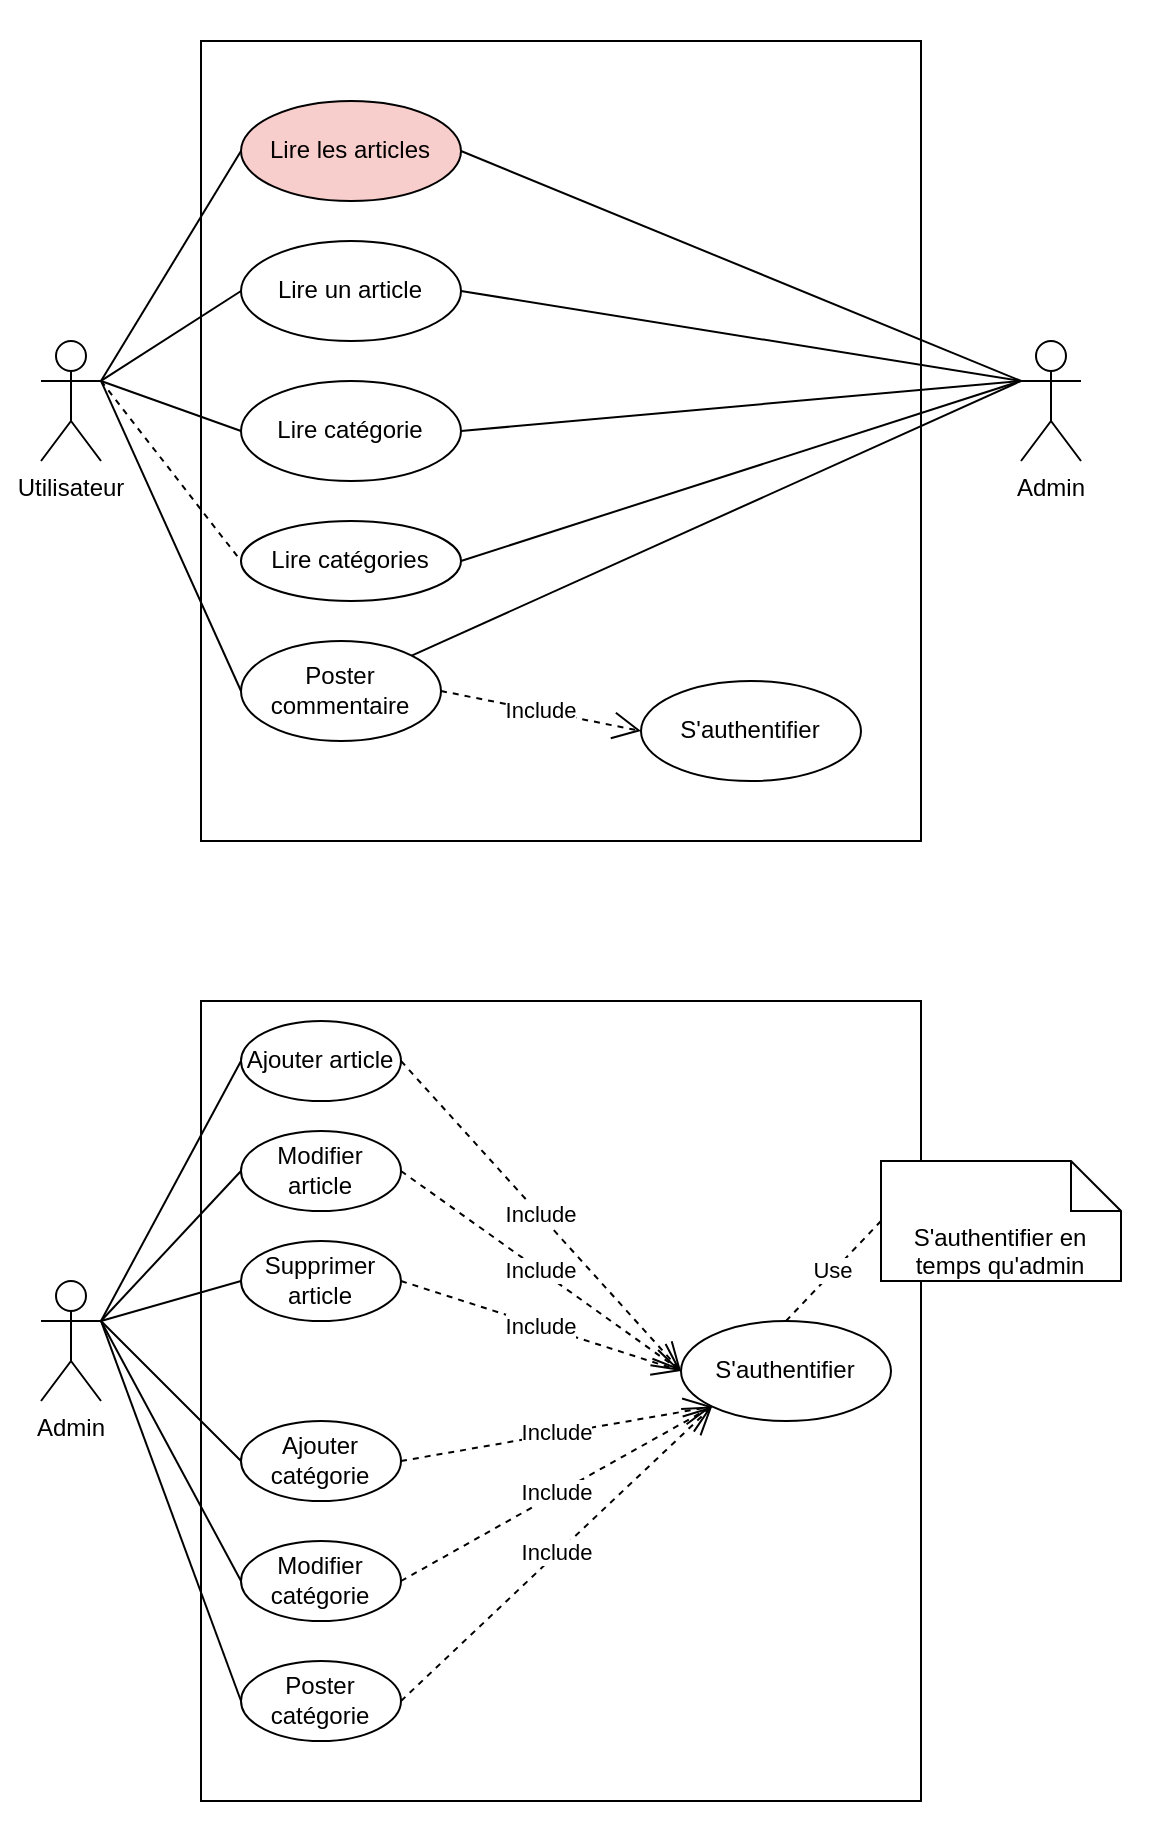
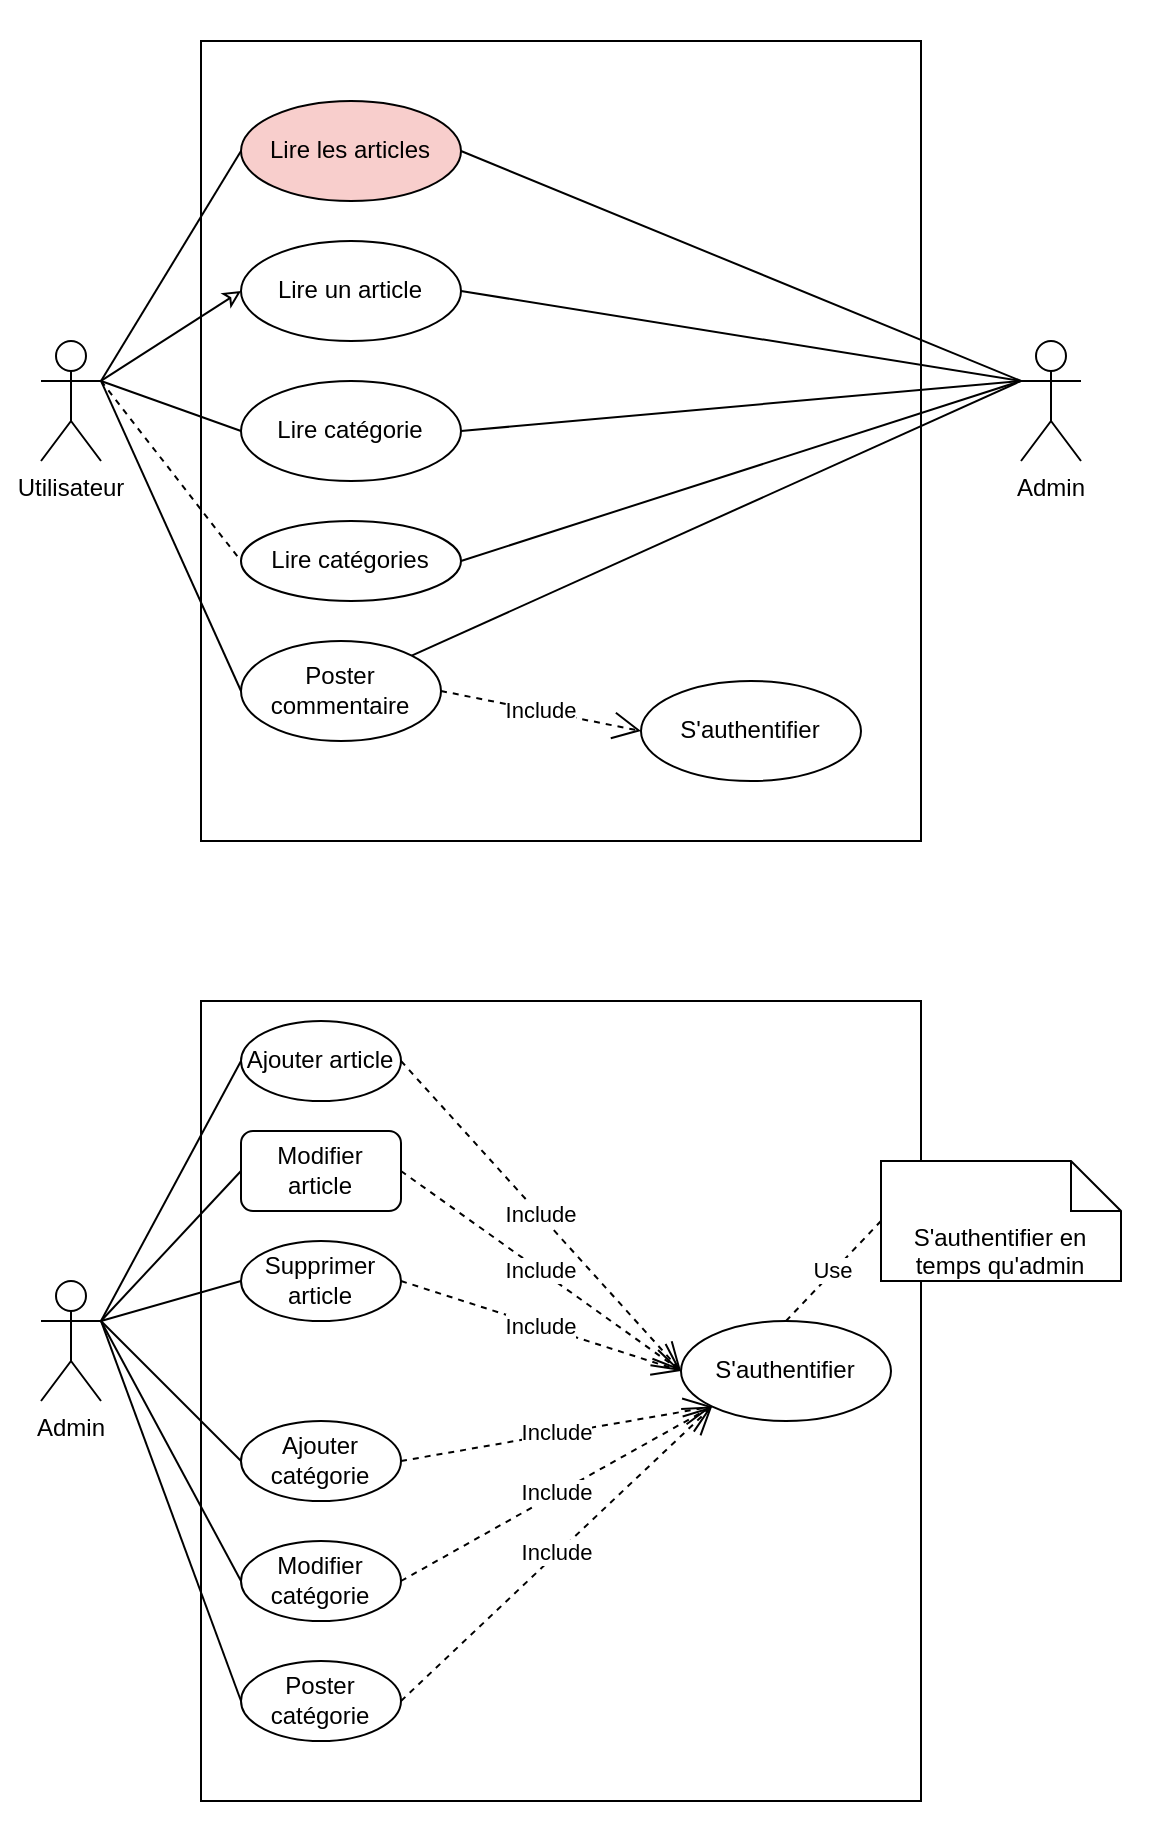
edge "Lire un article" -- "Utilisateur": arrowhead none -> classic
node "Modifier article": shape ellipse -> rounded rectangle
